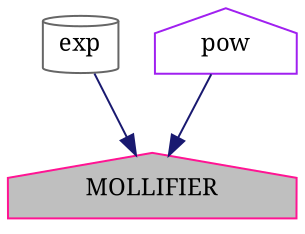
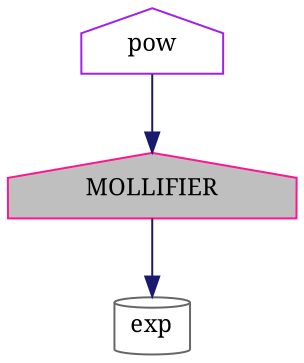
edge "exp" -> "MOLLIFIER": reversed
